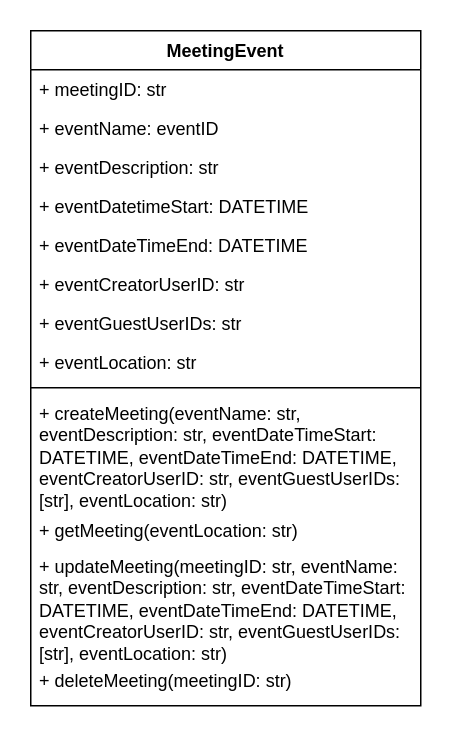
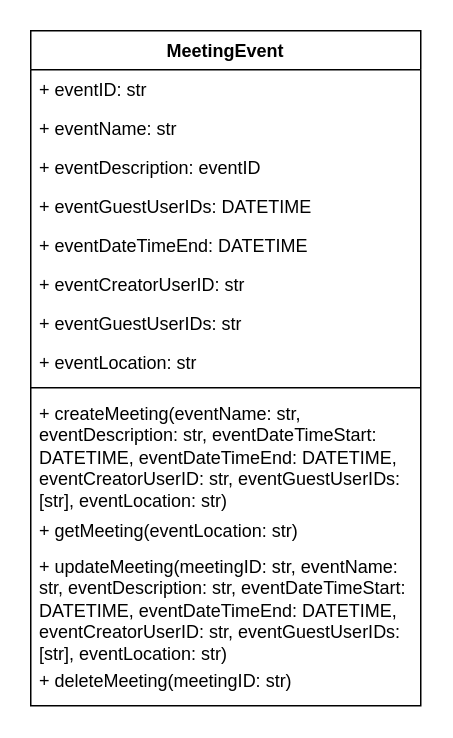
node "+ meetingID: str": label "+ meetingID: str" -> "+ eventID: str"
node "+ eventName: eventID": label "+ eventName: eventID" -> "+ eventName: str"
node "+ eventDescription: str": label "+ eventDescription: str" -> "+ eventDescription: eventID"
node "+ eventDatetimeStart: DATETIME": label "+ eventDatetimeStart: DATETIME" -> "+ eventGuestUserIDs: DATETIME"
